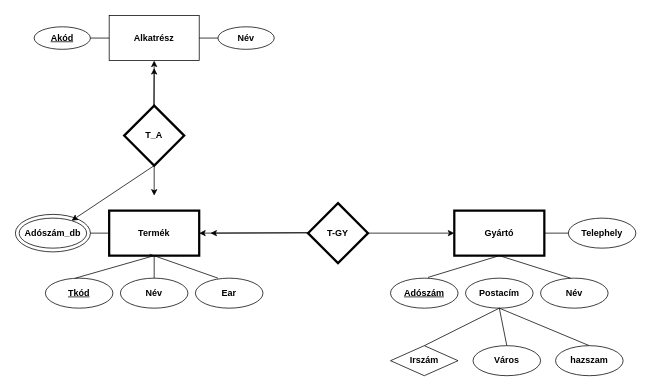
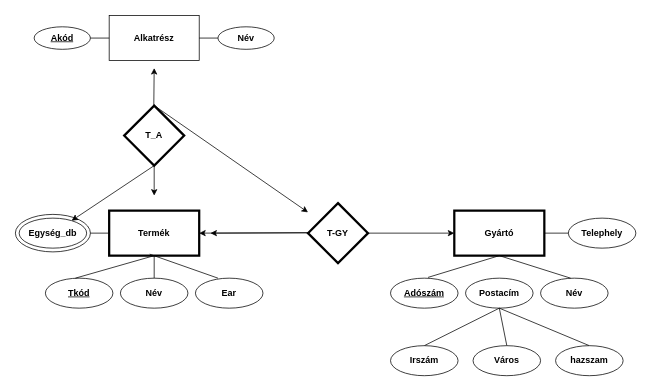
edge "T_A" -> "Alkatrész": now "T_A" -> "T-GY"
node "Adószám_db": label "Adószám_db" -> "Egység_db"
node "Irszám": shape diamond -> ellipse
